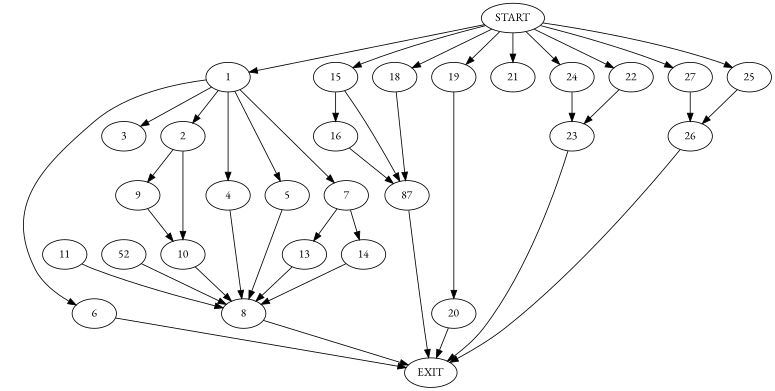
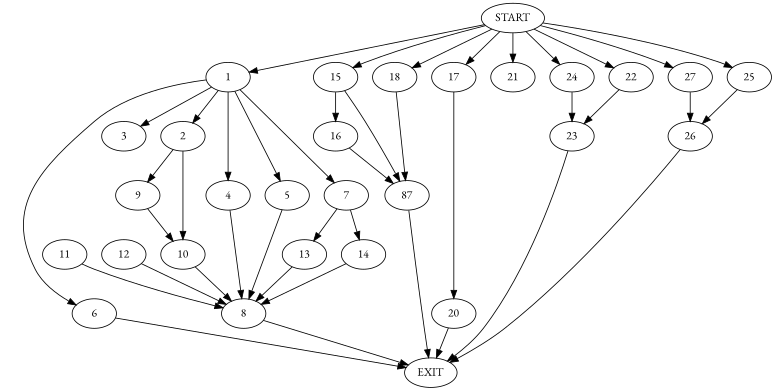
node "19": label "19" -> "17"
node "52": label "52" -> "12"
